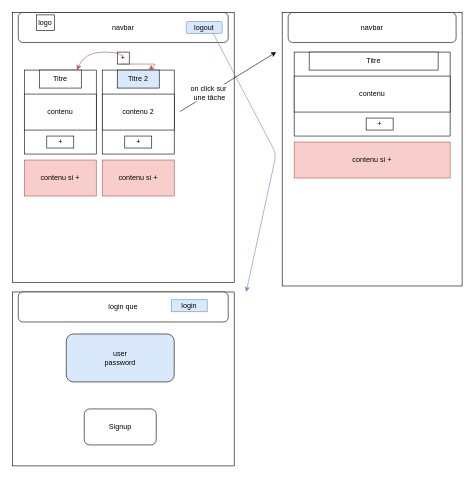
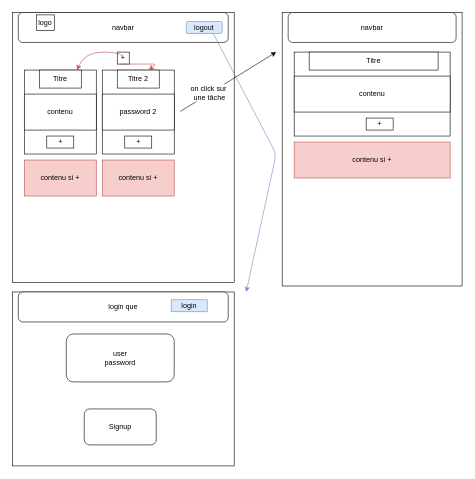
node "Titre 2": fillcolor #dae8fc -> #ffffff
node "contenu 2": label "contenu 2" -> "password 2"
node "user password": fillcolor #dae8fc -> #ffffff
